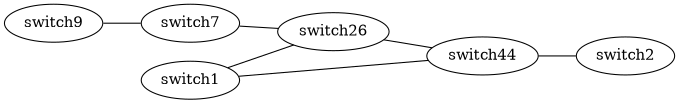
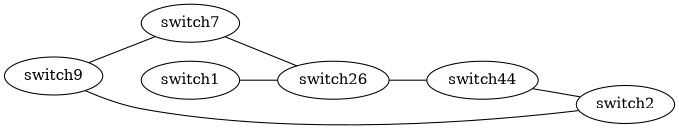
edge "switch44" -- "switch1": removed
edge "switch9" -- "switch2": added
